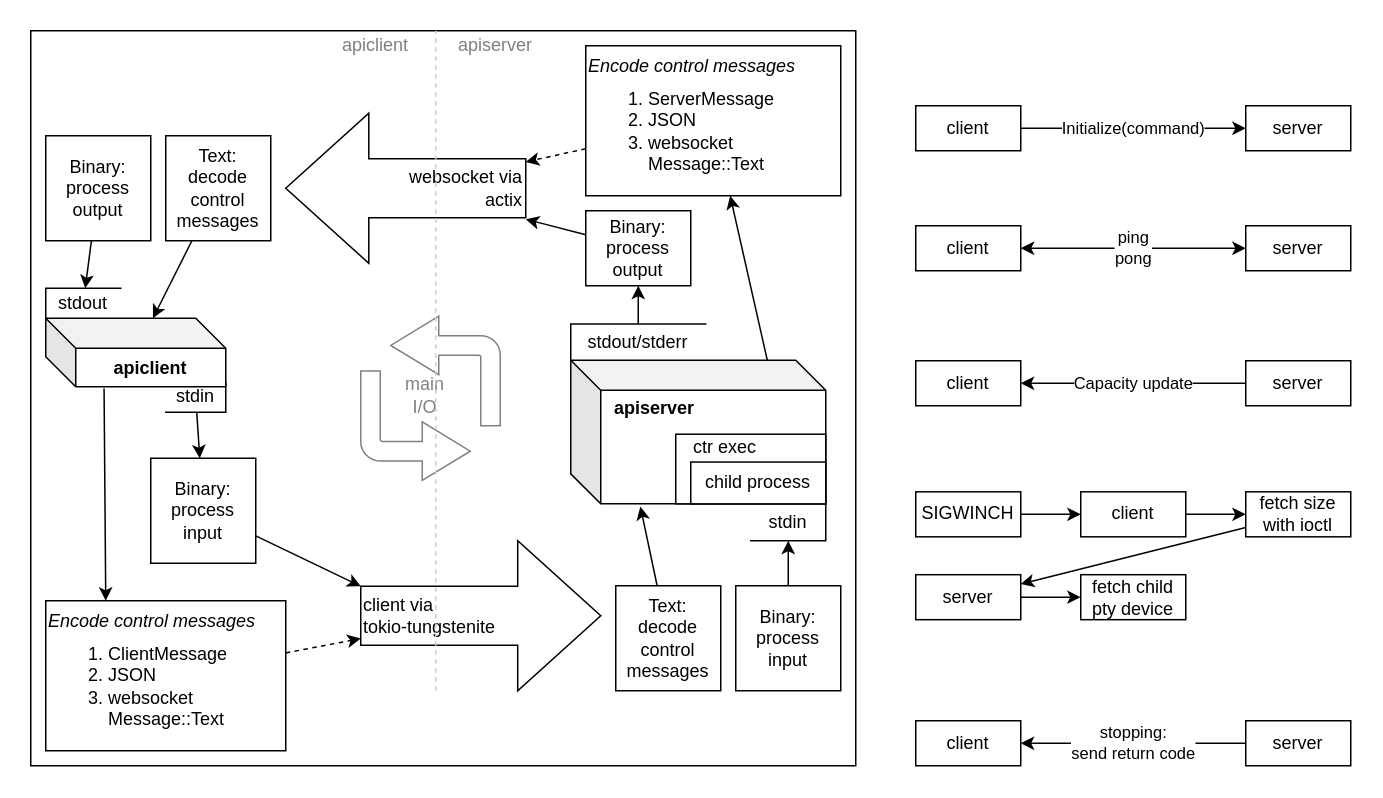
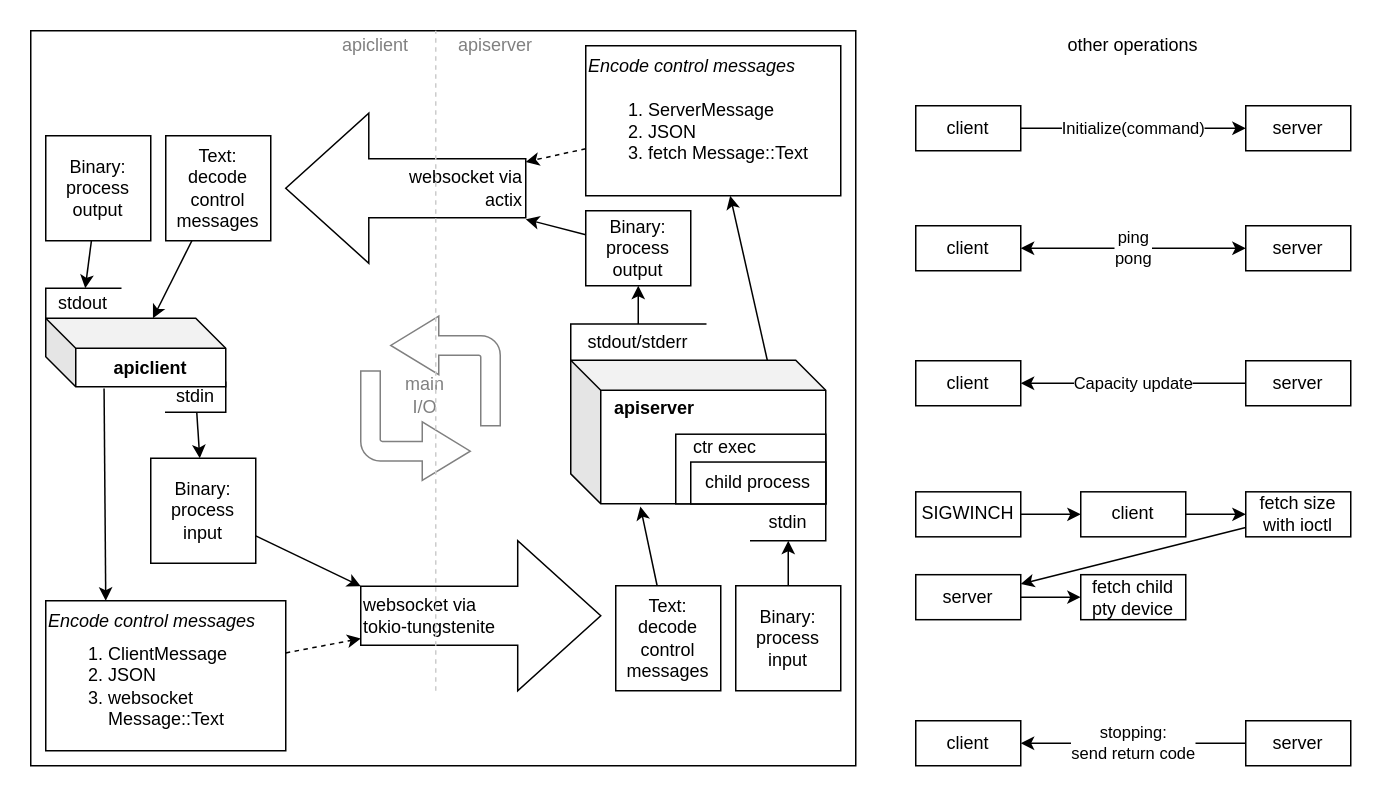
node "other operations": added
node "ServerMessage JSON websocket Message::Text": label "ServerMessage JSON websocket Message::Text" -> "ServerMessage JSON fetch Message::Text"
node "client via tokio-tungstenite": label "client via tokio-tungstenite" -> "websocket via tokio-tungstenite"
